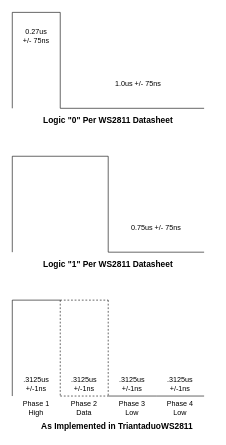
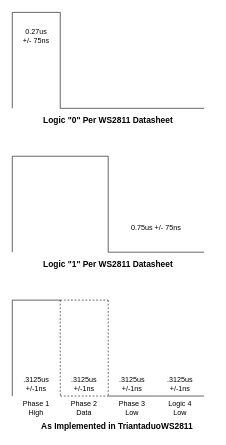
node "1.0us +/- 75ns": removed
node "Phase 4 Low": label "Phase 4 Low" -> "Logic 4 Low"
